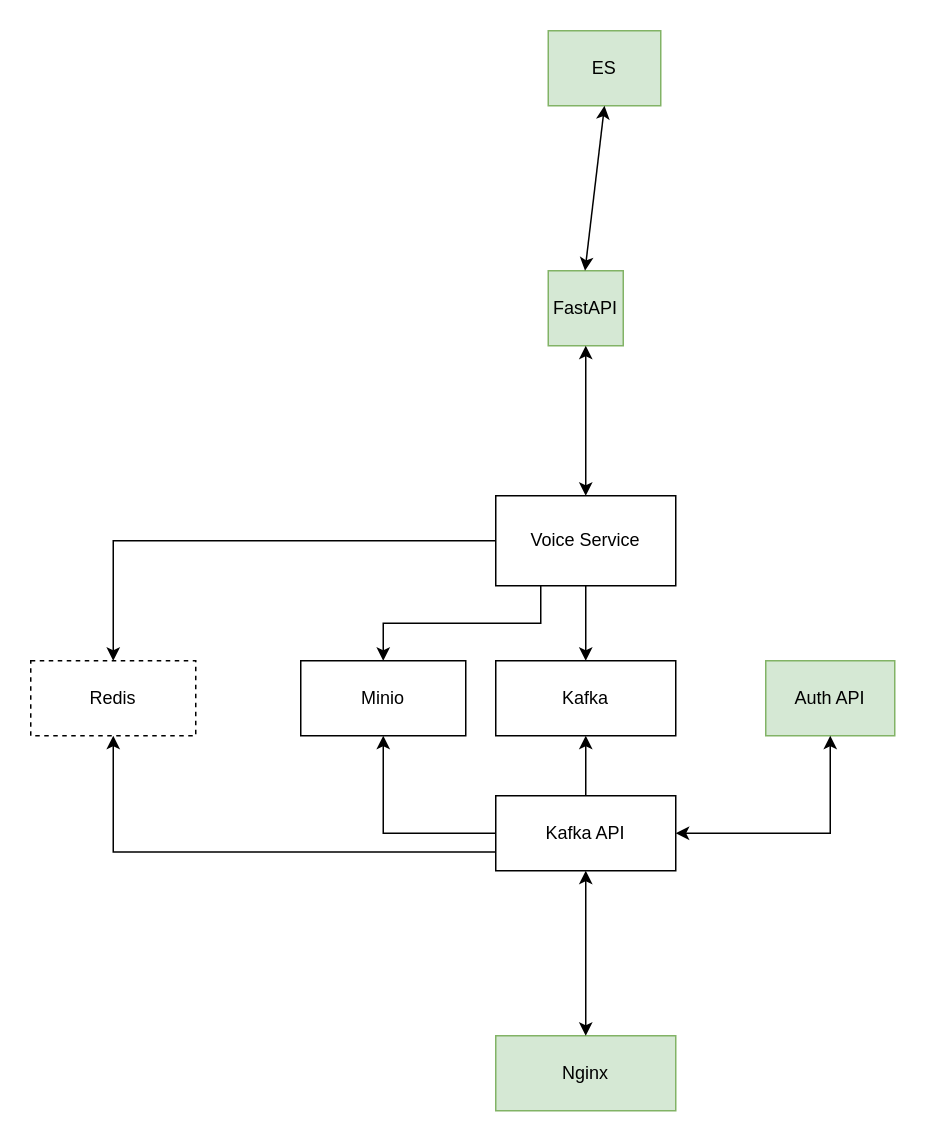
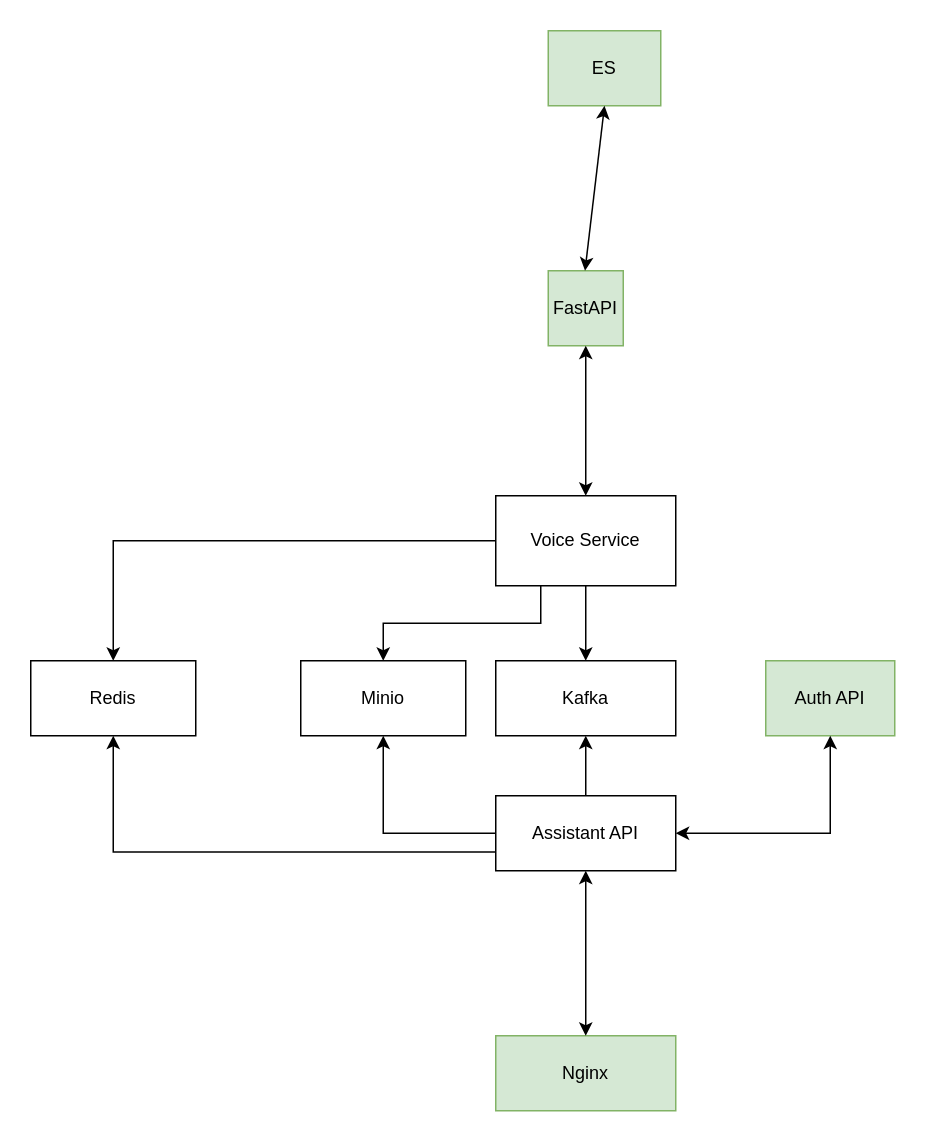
node "Redis": style dashed -> solid
node "Kafka API": label "Kafka API" -> "Assistant API"
